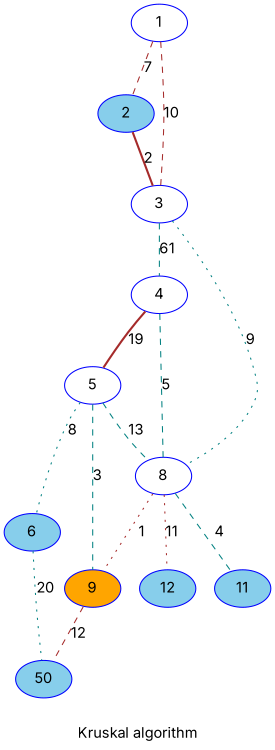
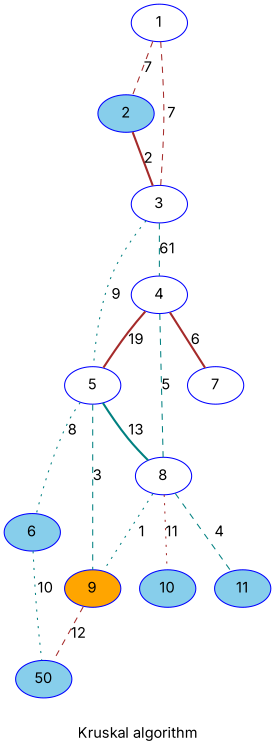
edge "1" -- "3": label "10" -> "7"
edge "3" -- "8": now "3" -- "5"
node "7": added
edge "5" -- "8": style dashed -> bold
edge "8" -- "9": color brown -> teal
edge "6" -- "50": label "20" -> "10"
node "12": label "12" -> "10"
